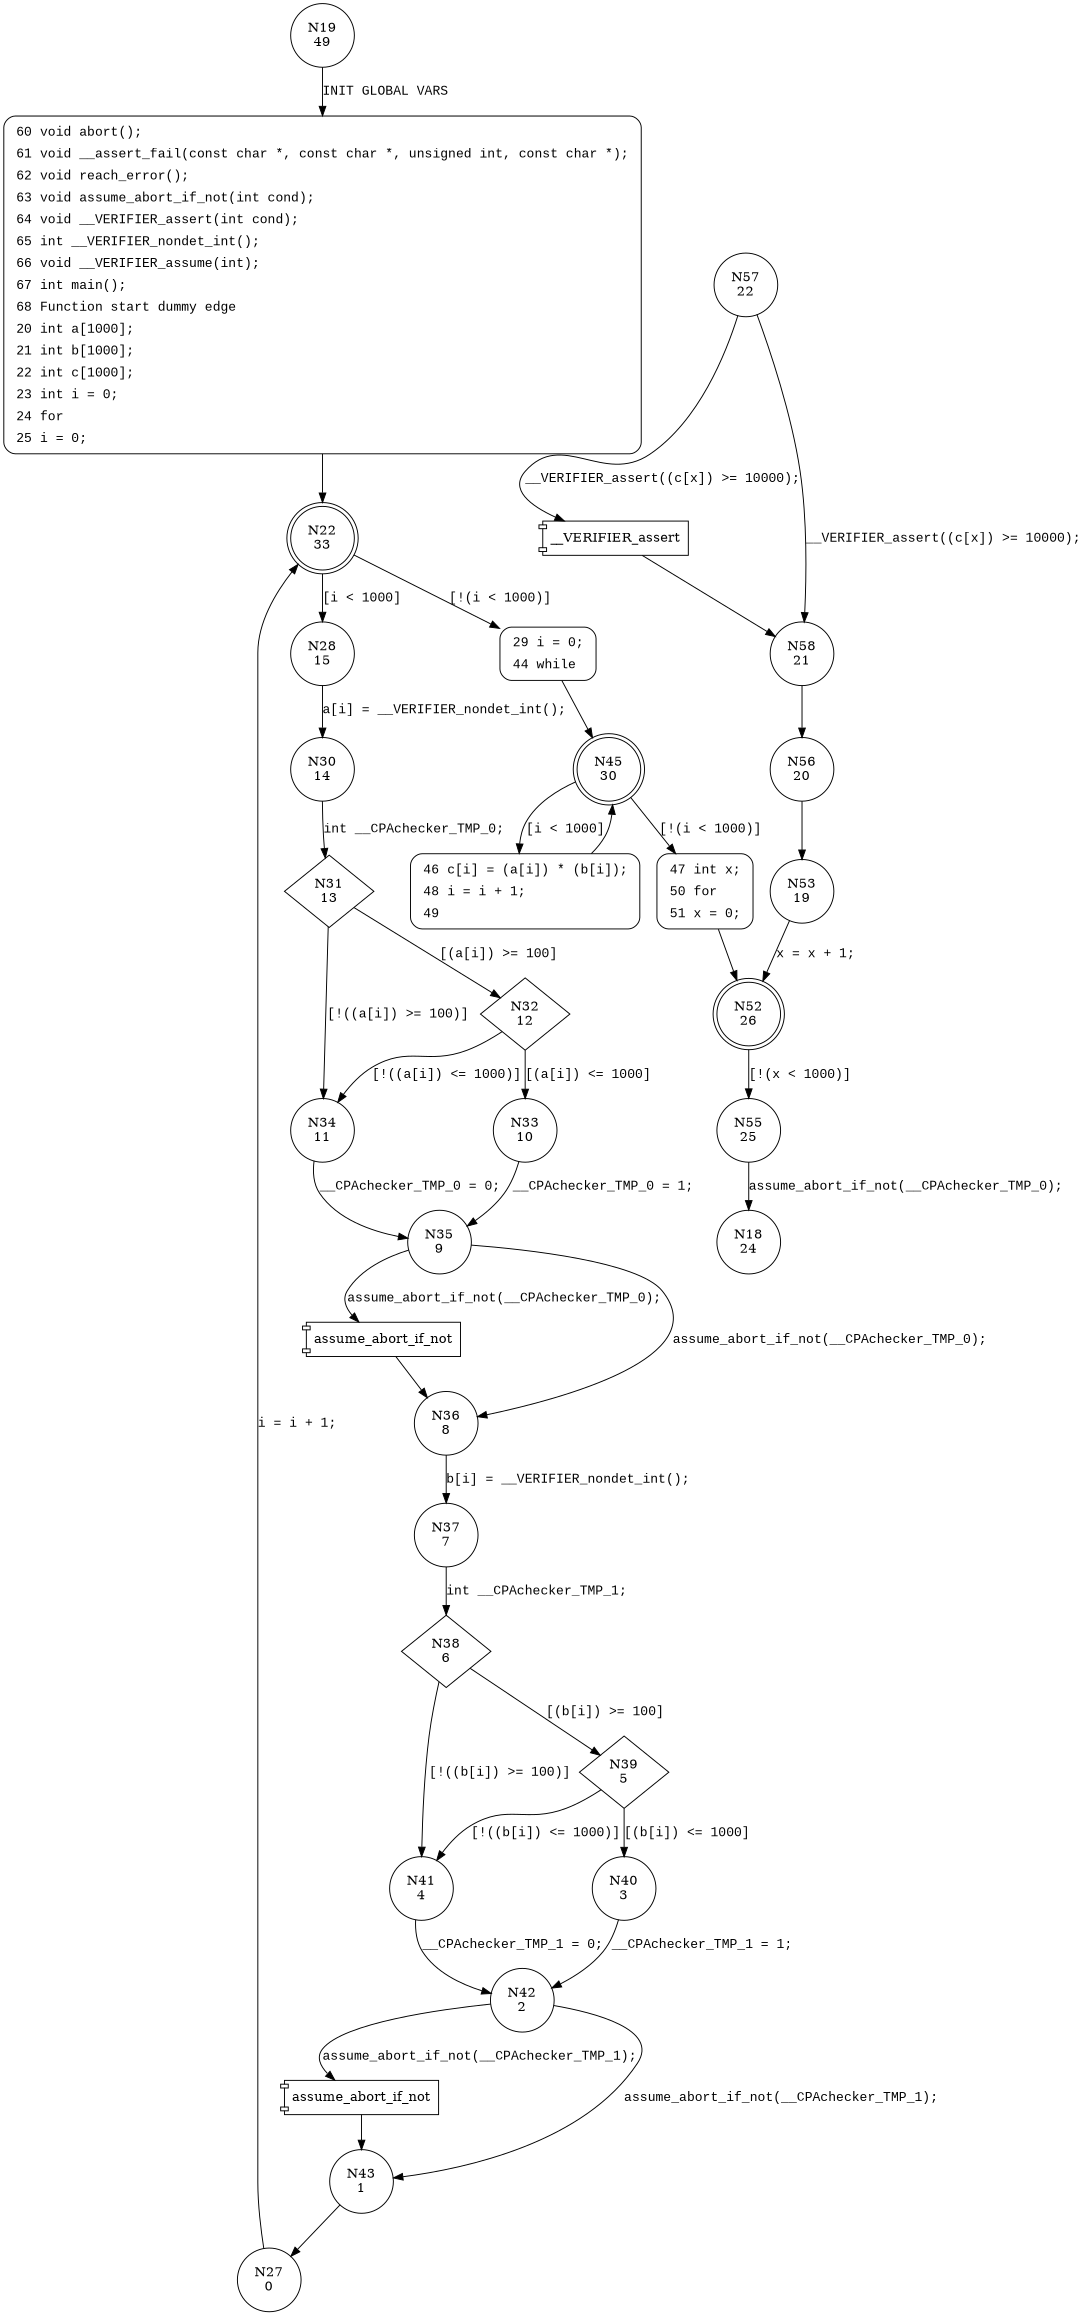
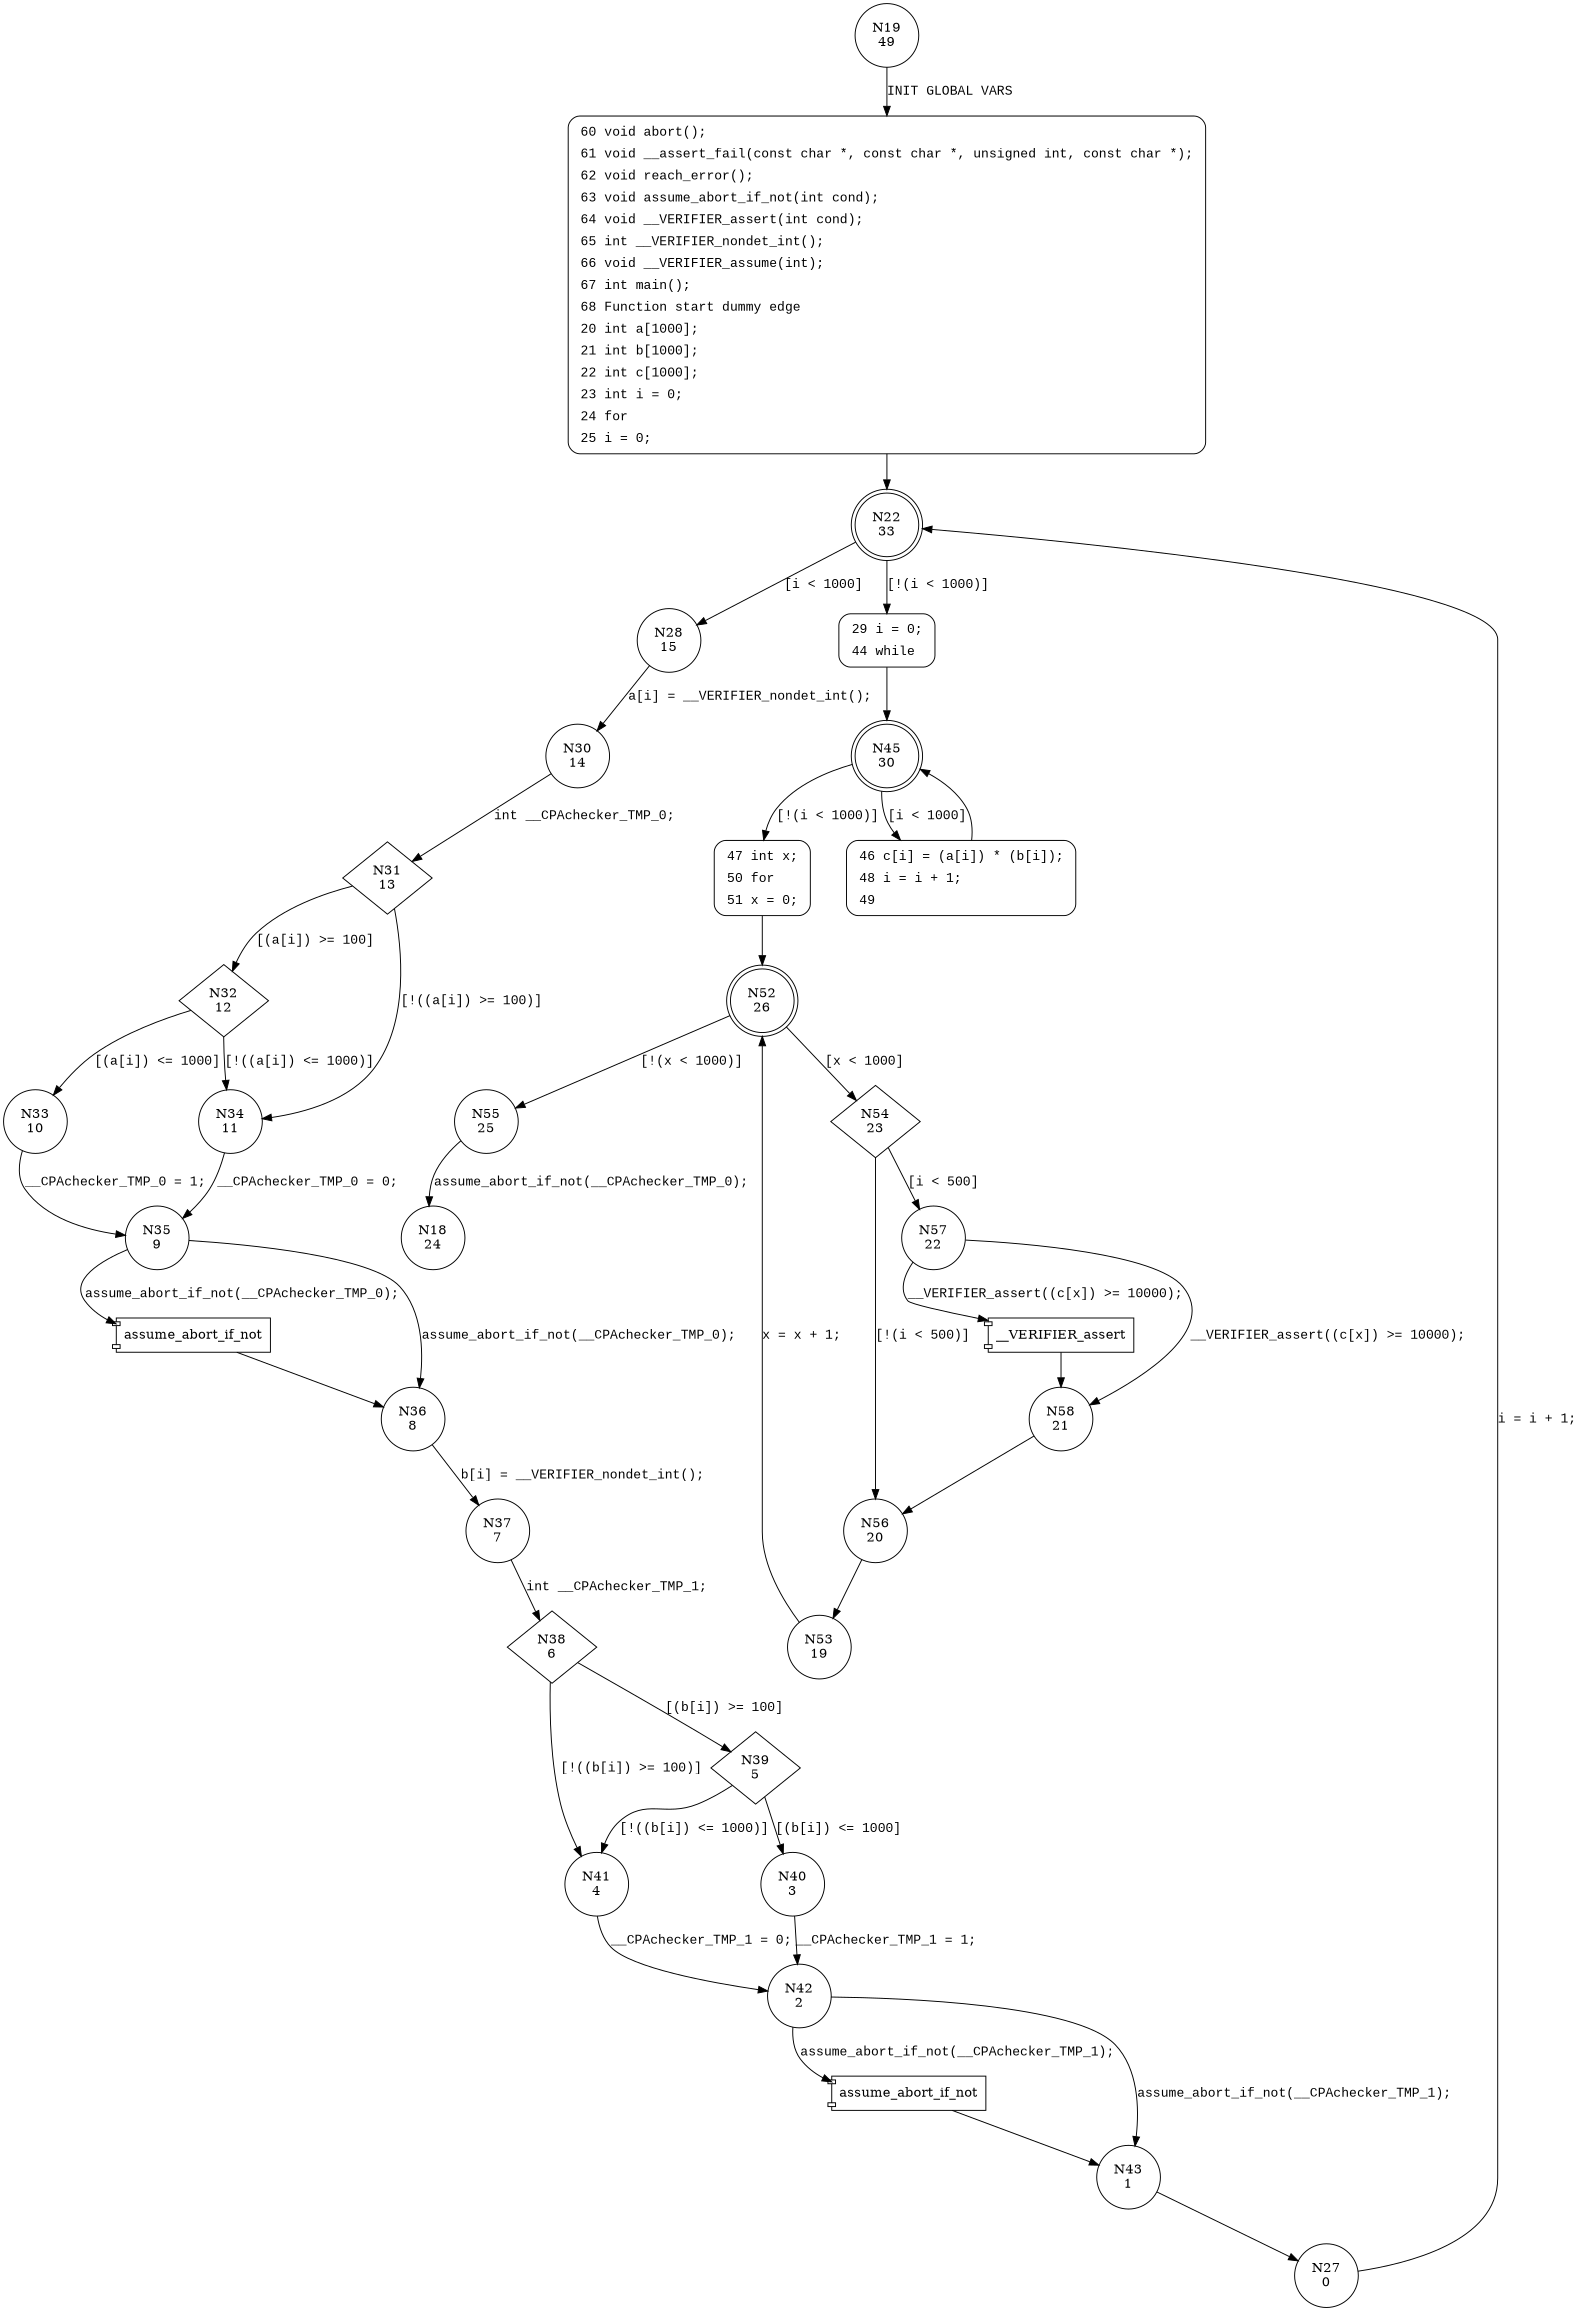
node "N54 23": added
